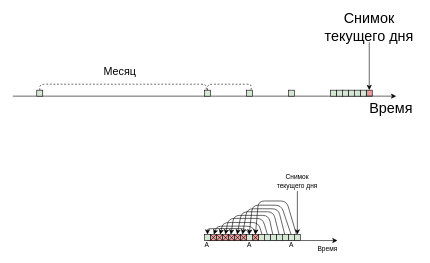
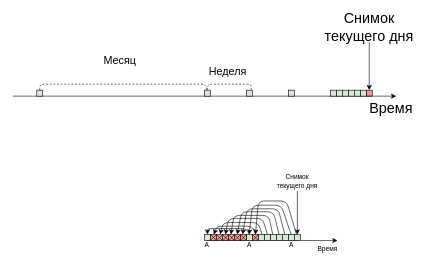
node "Месяц": moved (120, 72) -> (120, 60)
node "Неделя": added
